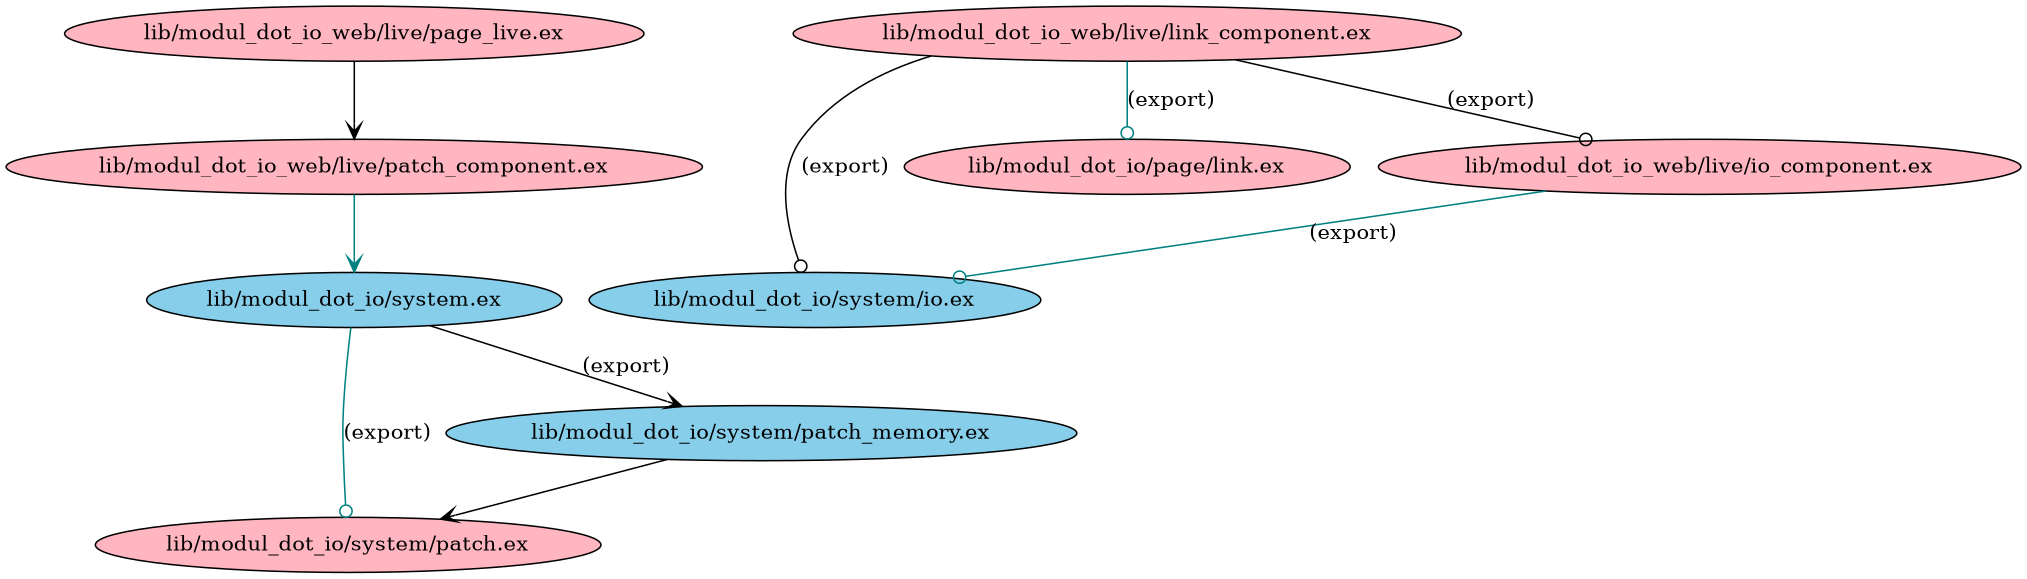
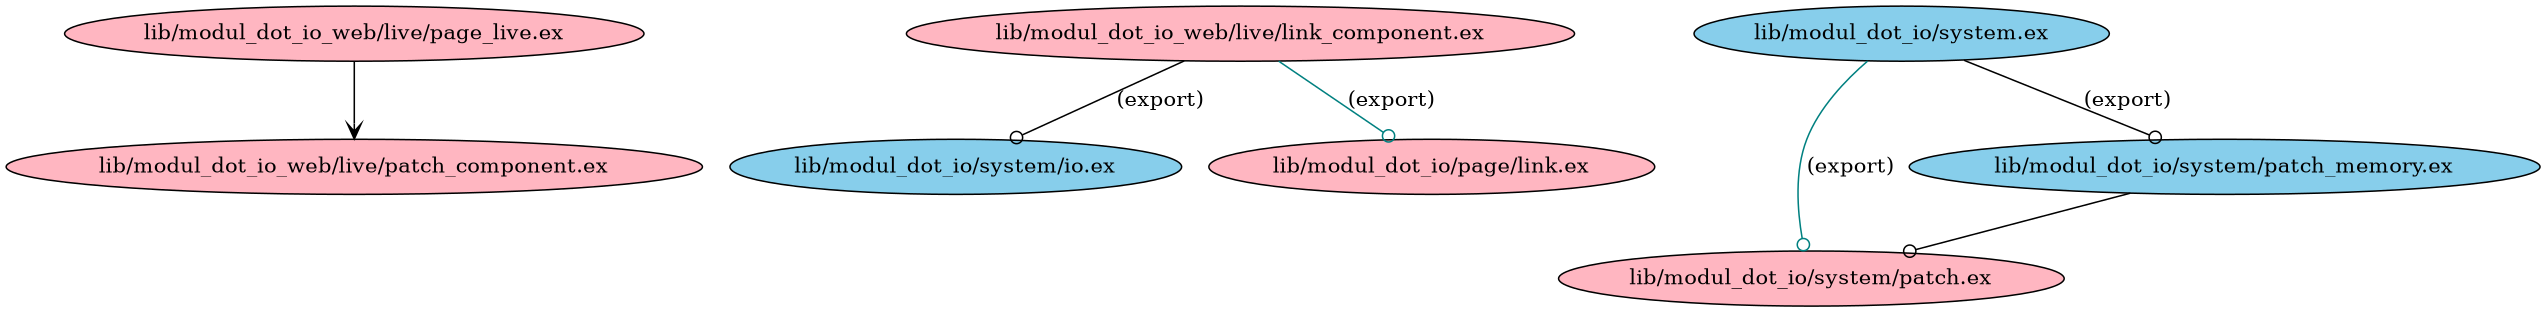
node "lib/modul_dot_io_web/live/io_component.ex": removed
edge "lib/modul_dot_io_web/live/patch_component.ex" -> "lib/modul_dot_io/system.ex": removed
edge "lib/modul_dot_io/system.ex" -> "lib/modul_dot_io/system/patch_memory.ex": arrowhead vee -> odot
edge "lib/modul_dot_io/system/patch_memory.ex" -> "lib/modul_dot_io/system/patch.ex": arrowhead vee -> odot
